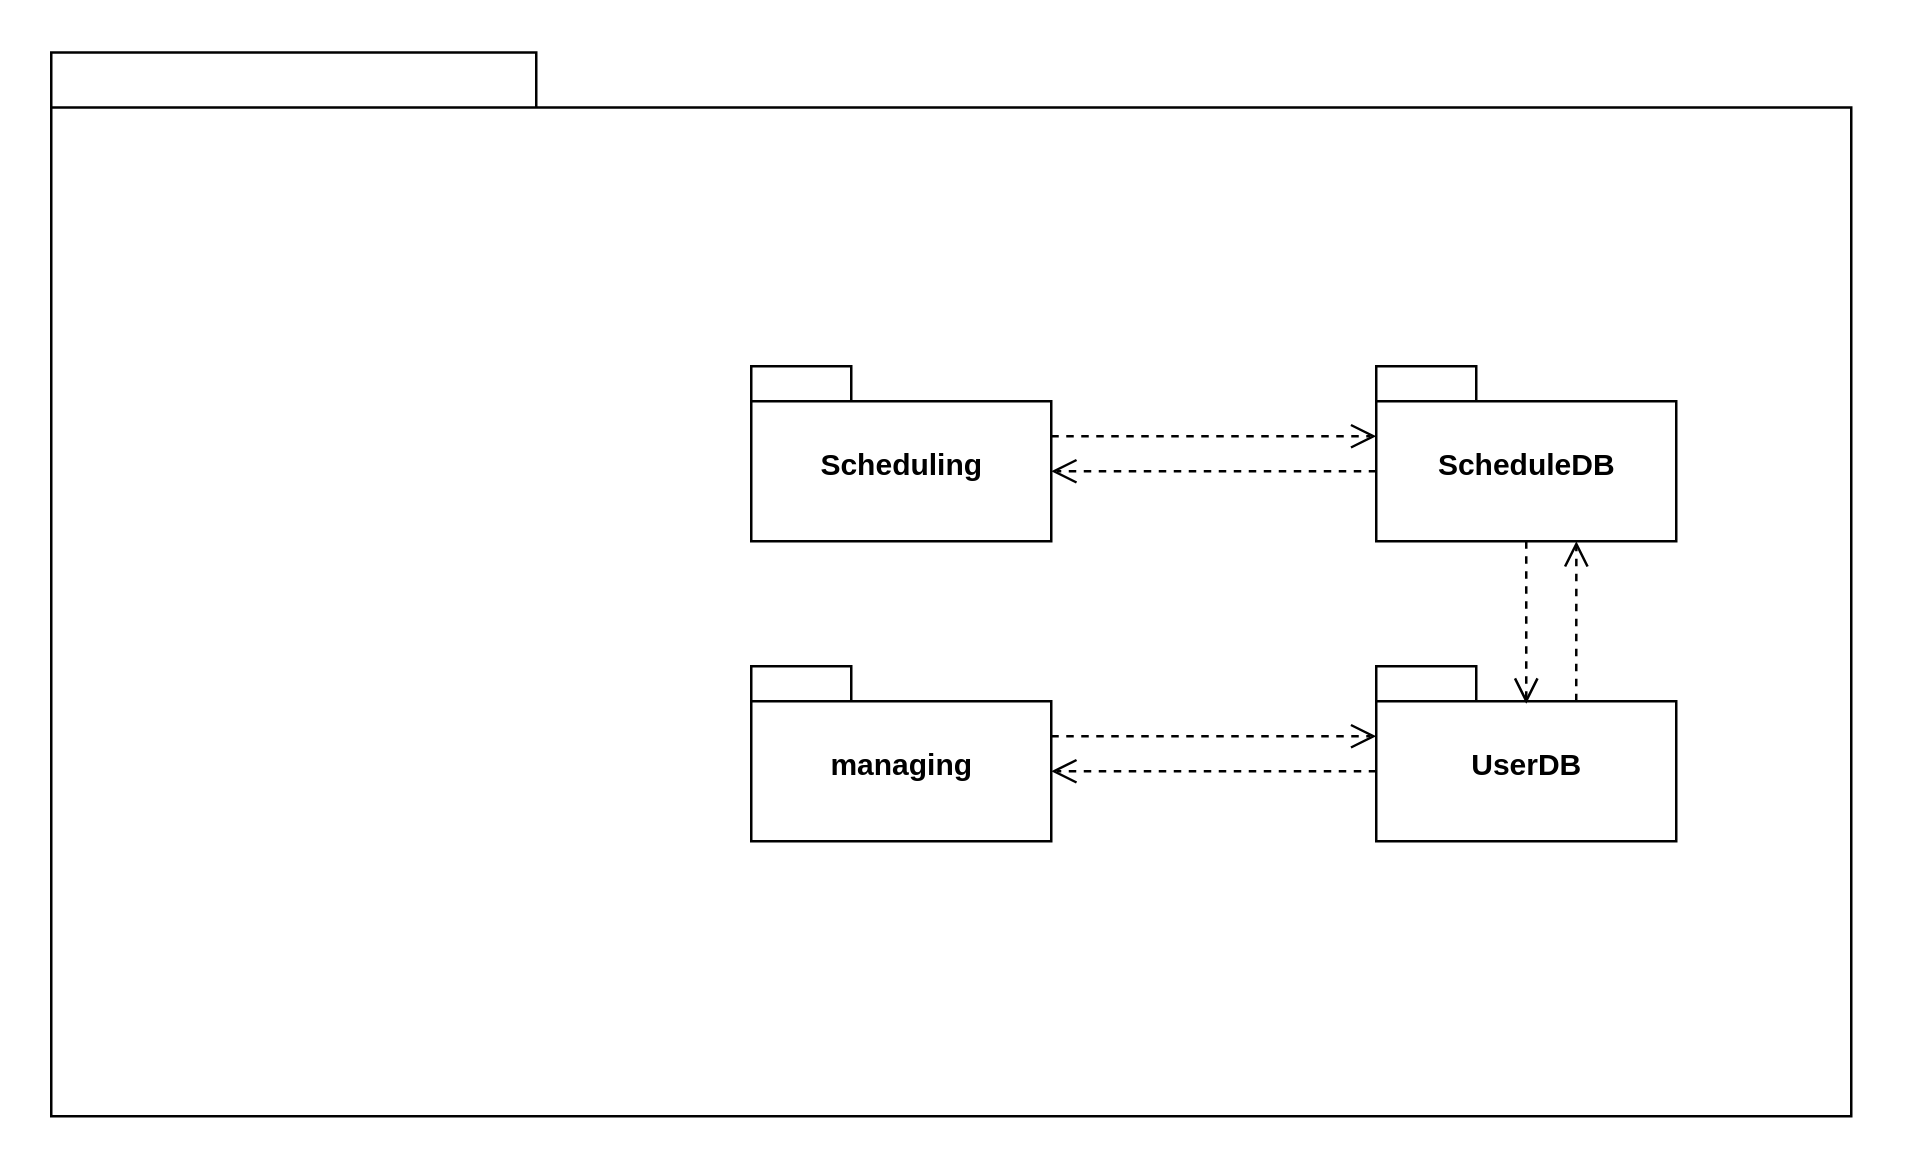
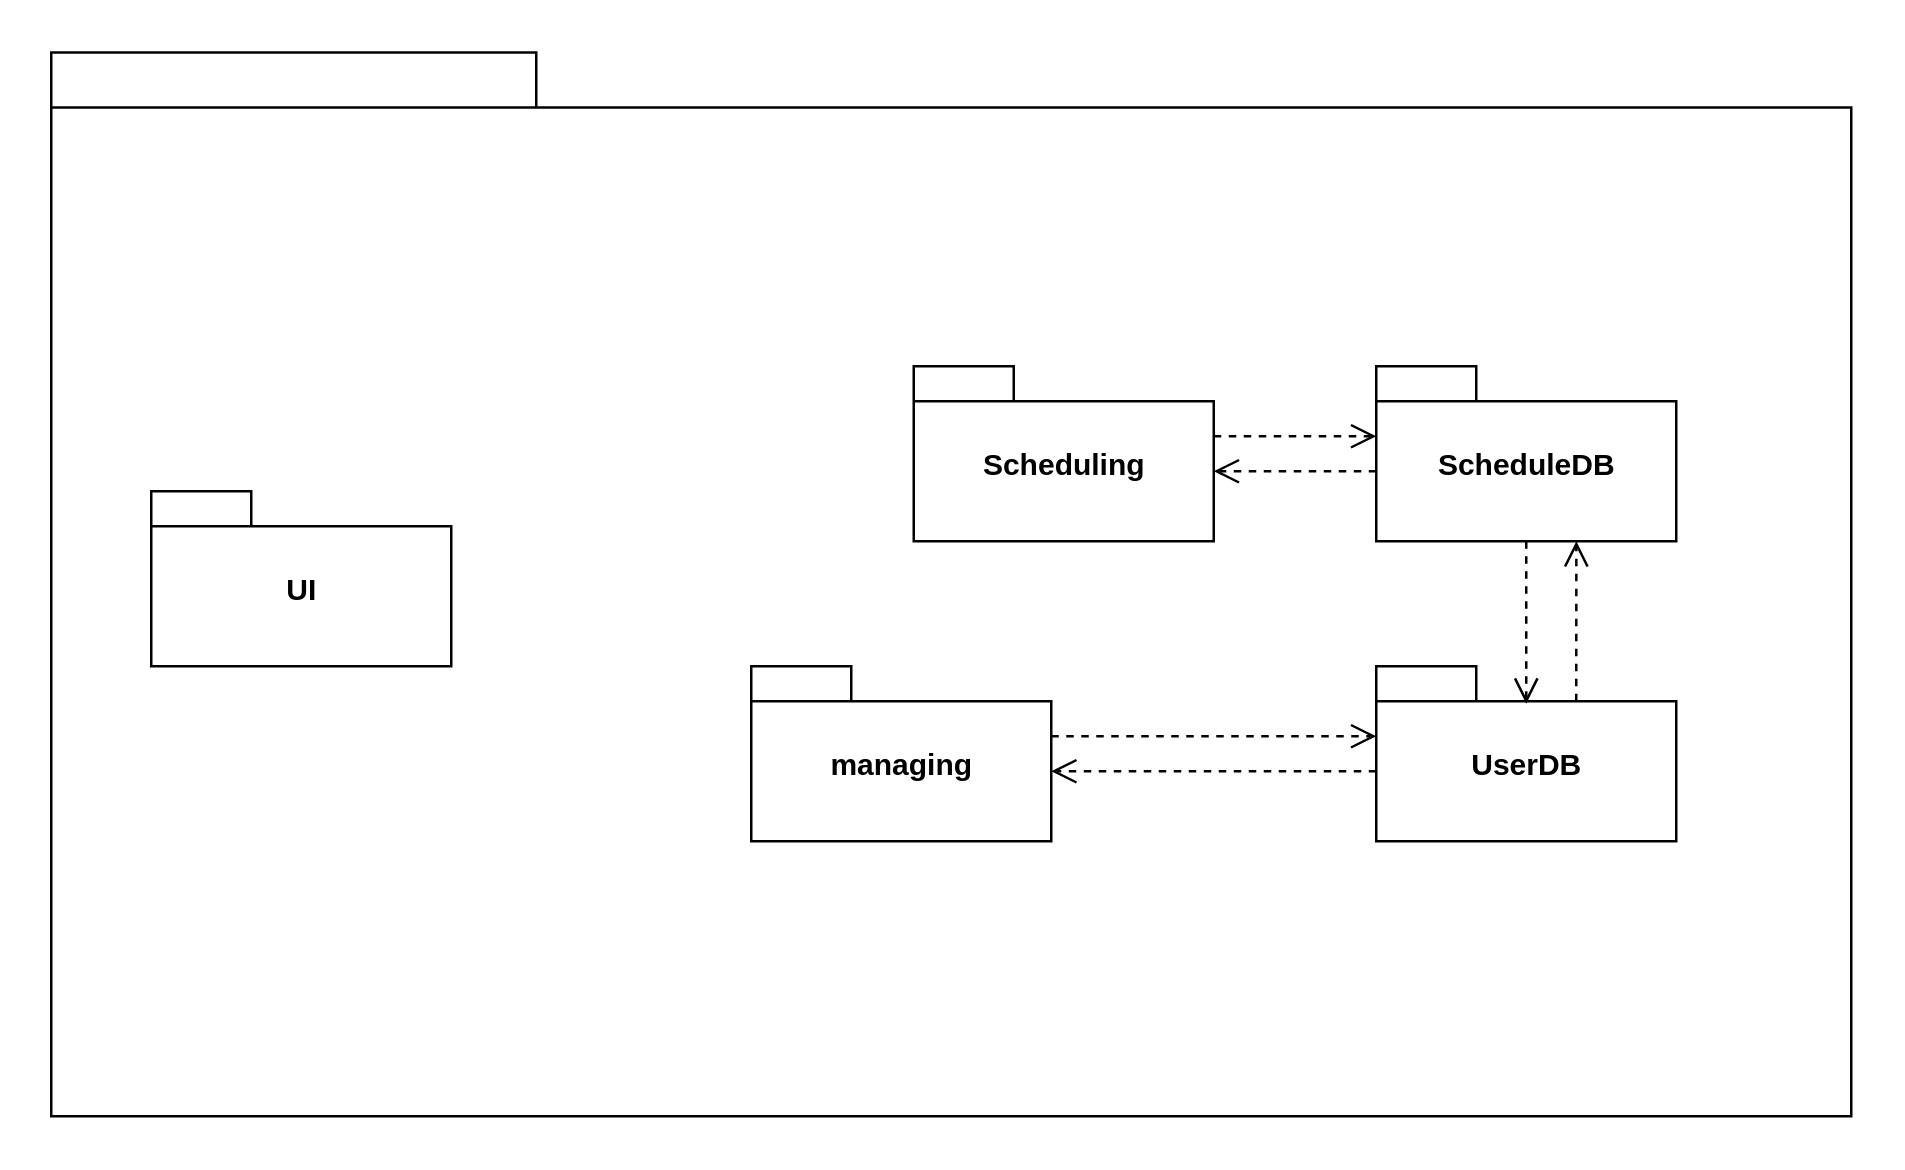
node "Scheduling": moved (901, 454) -> (1064, 454)
node "UI": added
